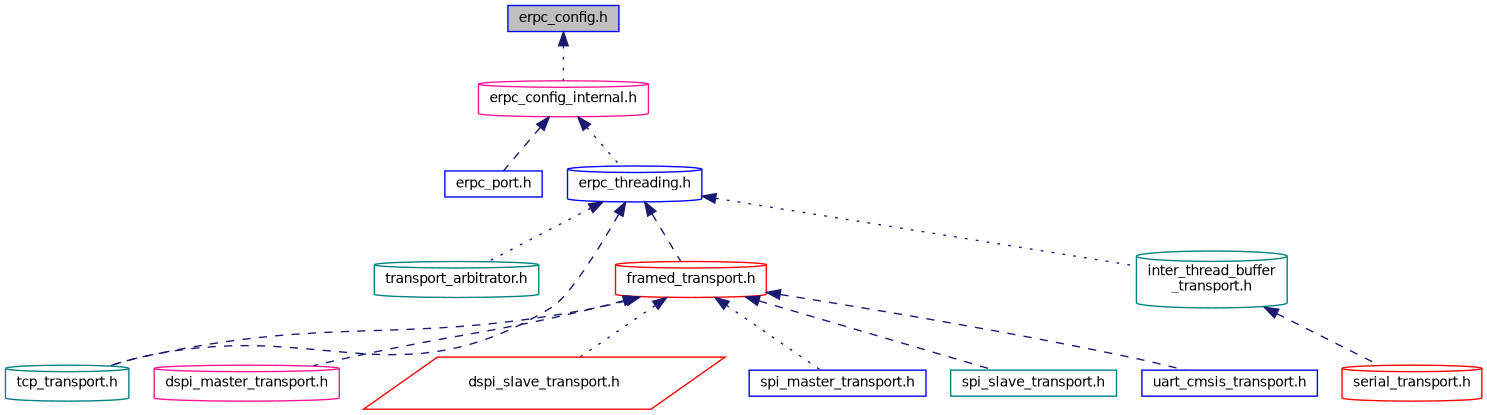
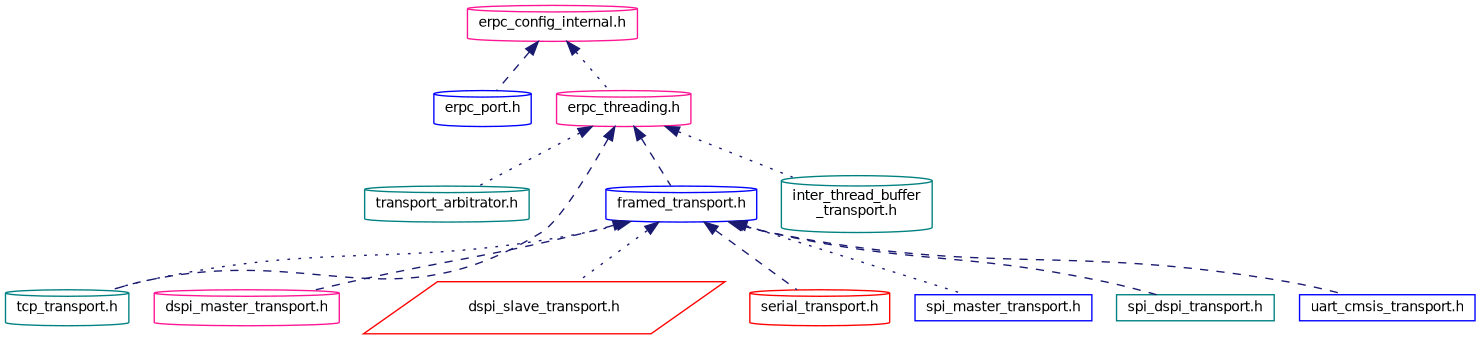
node "erpc_config.h": removed
node "erpc_port.h": shape box -> cylinder
node "erpc_threading.h": color blue -> deeppink
node "framed_transport.h": color red -> blue
edge "tcp_transport.h" -> "framed_transport.h": style dashed -> dotted
edge "serial_transport.h" -> "inter_thread_buffer _transport.h": now "serial_transport.h" -> "framed_transport.h"
node "spi_slave_transport.h": label "spi_slave_transport.h" -> "spi_dspi_transport.h"
